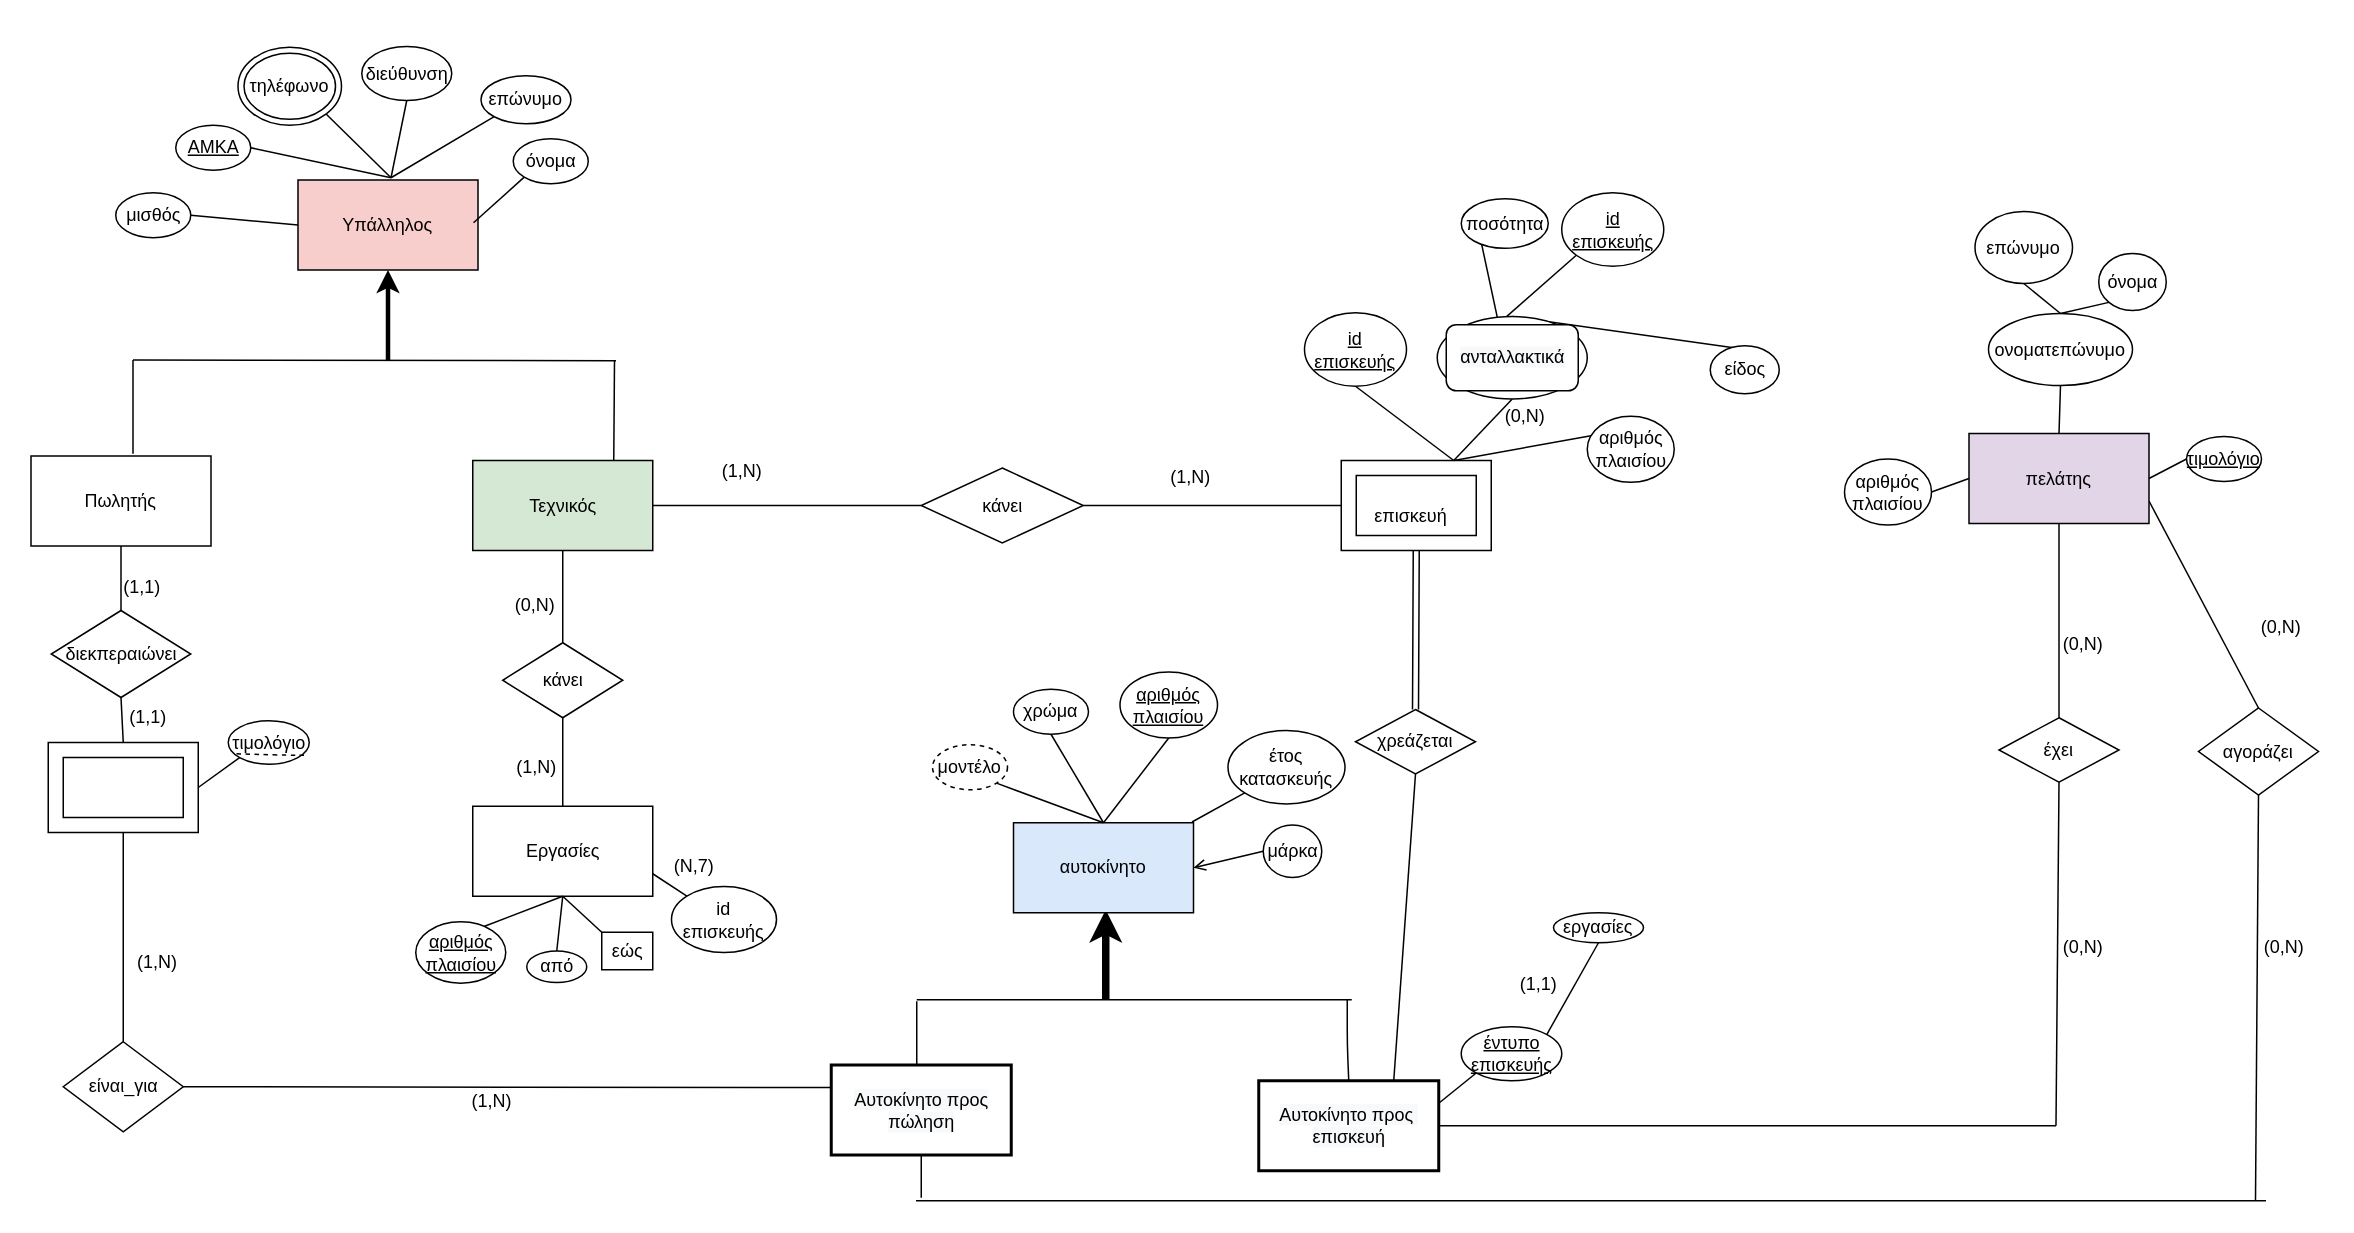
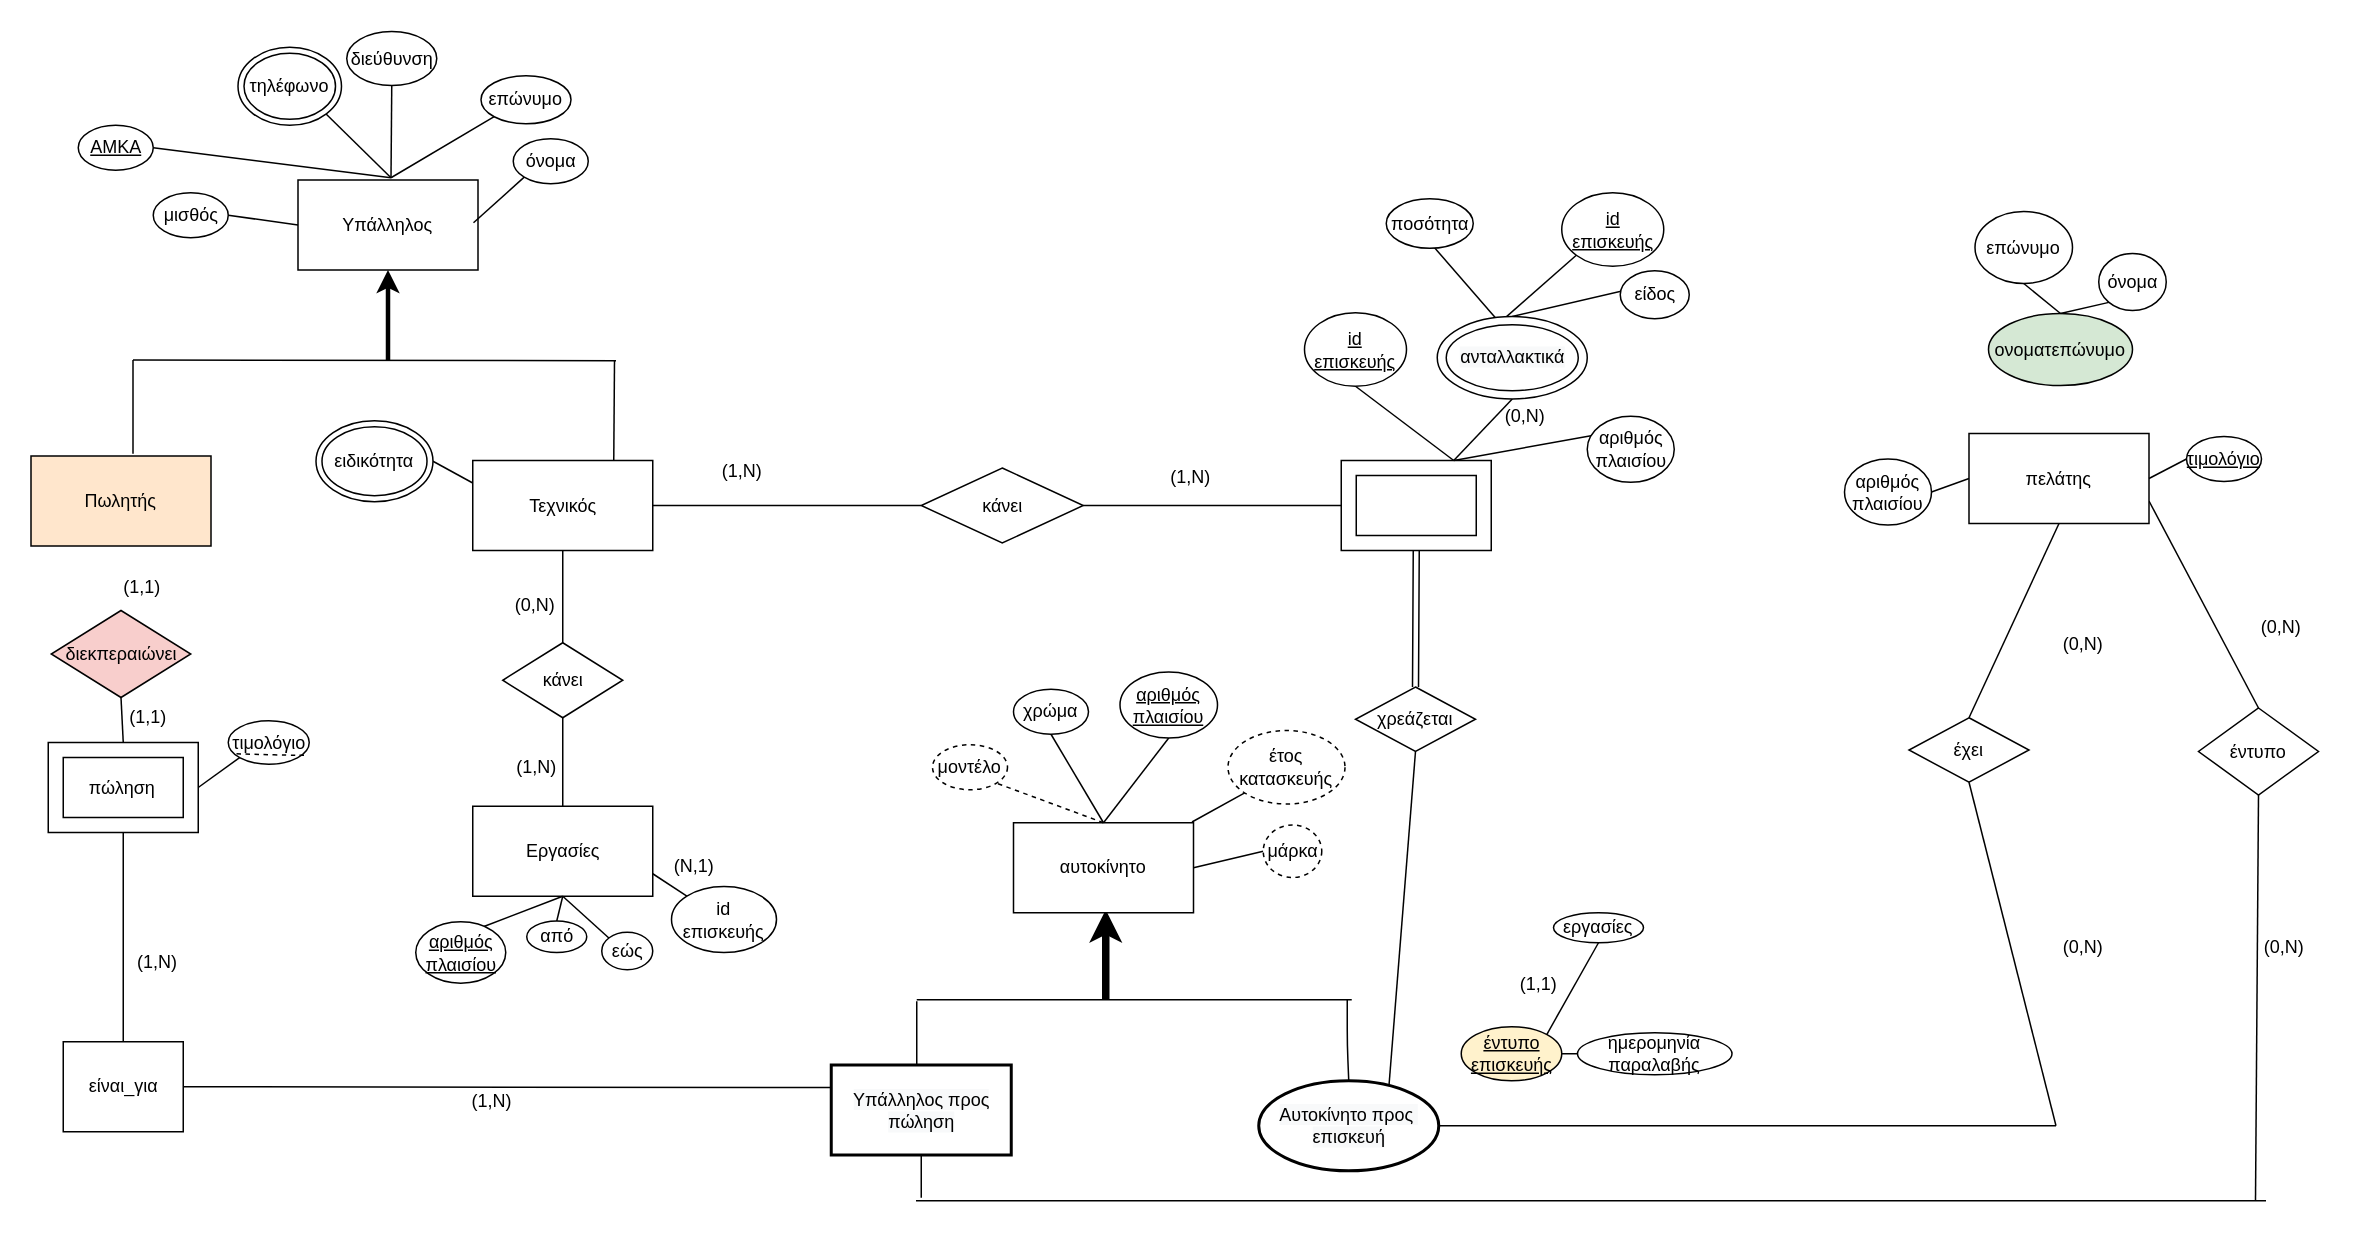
node "διεύθυνση": moved (407, 74) -> (392, 59)
node "ΑΜΚΑ": moved (213, 148) -> (116, 148)
node "μισθός": moved (153, 215) -> (191, 215)
node "ποσότητα": moved (1505, 224) -> (1430, 224)
node "Υπάλληλος": fillcolor #f8cecc -> #ffffff
node "ονοματεπώνυμο": fillcolor #ffffff -> #d5e8d4
node "ανταλλακτικά": shape rounded rectangle -> ellipse
node "είδος": moved (1745, 370) -> (1655, 295)
edge "ονοματεπώνυμο" -- "πελάτης": removed
node "ειδικότητα": added
edge "ειδικότητα" -- "Τεχνικός": added
node "πελάτης": fillcolor #e1d5e7 -> #ffffff
node "Πωλητής": fillcolor #ffffff -> #ffe6cc
node "Τεχνικός": fillcolor #d5e8d4 -> #ffffff
node "επισκευή": removed
edge "Πωλητής" -- "διεκπεραιώνει": removed
node "διεκπεραιώνει": fillcolor #ffffff -> #f8cecc
node "χρεάζεται": moved (1415, 742) -> (1415, 719)
node "έχει": moved (2059, 750) -> (1969, 750)
node "αγοράζει": label "αγοράζει" -> "έντυπο"
node "έτος κατασκευής": style solid -> dashed
node "πώληση": added
edge "μοντέλο" -- "αυτοκίνητο": style solid -> dashed
node "μάρκα": style solid -> dashed
edge "μάρκα" -> "αυτοκίνητο": arrowhead open -> none
node "(Ν,7)": label "(Ν,7)" -> "(Ν,1)"
node "αυτοκίνητο": fillcolor #dae8fc -> #ffffff
node "εώς": shape rectangle -> ellipse
node "από": moved (557, 967) -> (557, 937)
node "έντυπο επισκευής": fillcolor #ffffff -> #fff2cc
edge "έντυπο επισκευής" -- "ημερομηνία παραλαβής": added
node "ημερομηνία παραλαβής": added
node "είναι_για": shape diamond -> rectangle
edge "έντυπο επισκευής" -- "Αυτοκίνητο προς επισκευή": removed
node "Αυτοκίνητο προςπώληση": label "Αυτοκίνητο προςπώληση" -> "Υπάλληλος προςπώληση"
node "Αυτοκίνητο προς επισκευή": shape rectangle -> ellipse
